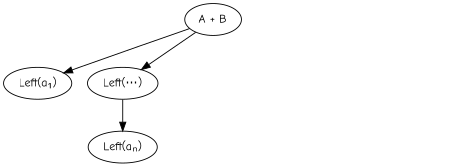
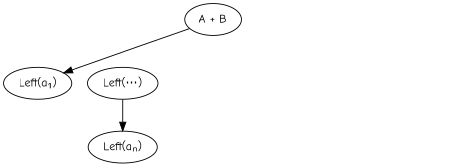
edge "A + B" -> "Left(⋯)": removed
